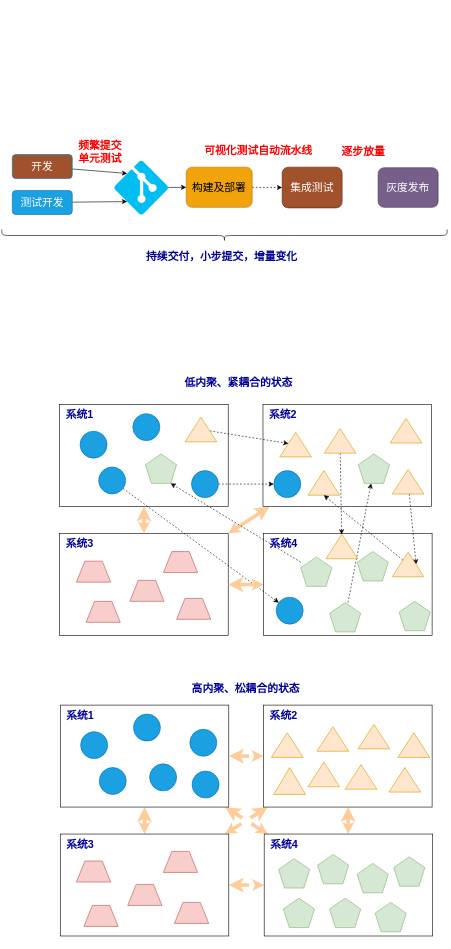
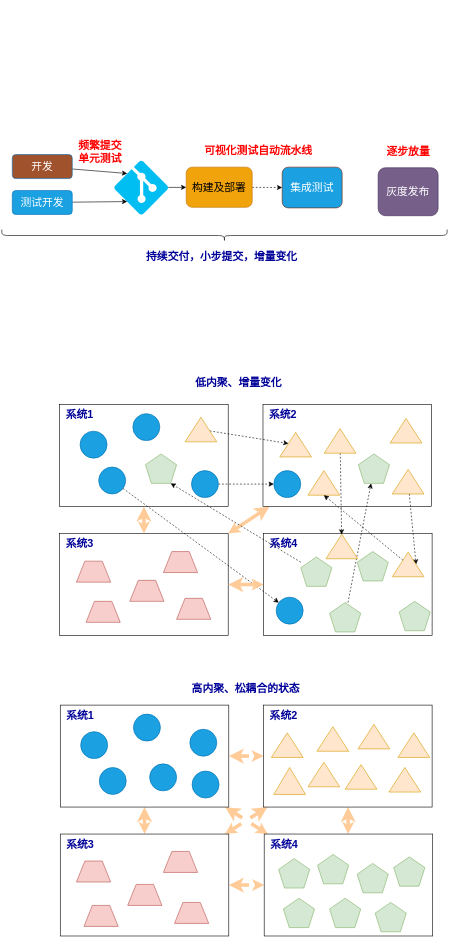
node "逐步放量": moved (363, 152) -> (408, 152)
node "集成测试": fillcolor #a0522d -> #1ba1e2
node "灰度发布": size 60x40 -> 60x48
node "低内聚、紧耦合的状态": label "低内聚、紧耦合的状态" -> "低内聚、增量变化"
